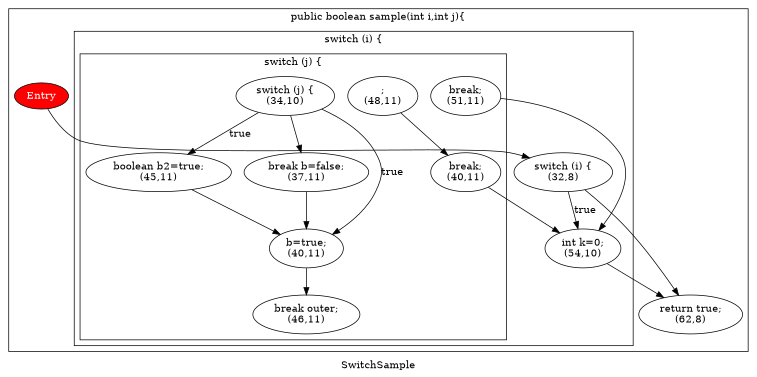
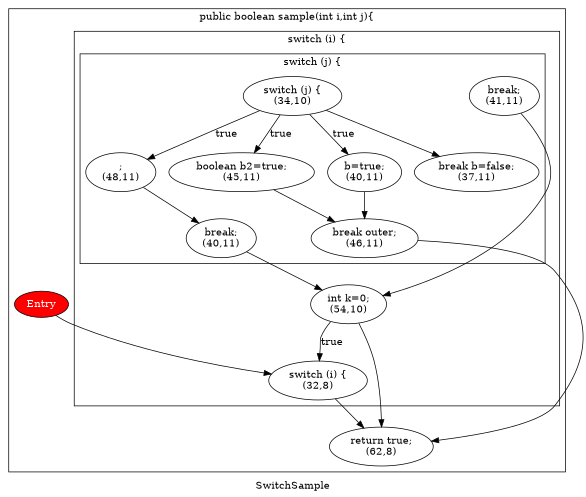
node "break; (51,11)": label "break; (51,11)" -> "break; (41,11)"
edge "switch (j) { (34,10)" -> "; (48,11)": added, label "true"
edge "break b=false; (37,11)" -> "b=true; (40,11)": removed
edge "switch (i) { (32,8)" -> "int k=0; (54,10)": reversed
edge "boolean b2=true; (45,11)" -> "b=true; (40,11)": now "boolean b2=true; (45,11)" -> "break outer; (46,11)"
edge "break outer; (46,11)" -> "return true; (62,8)": added
